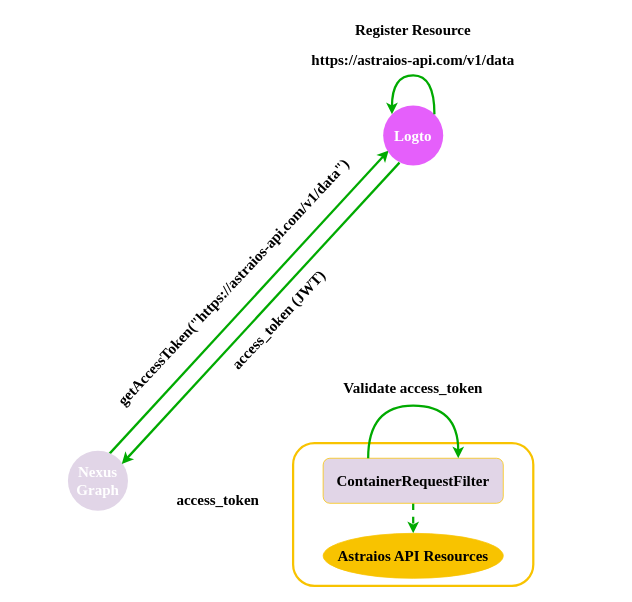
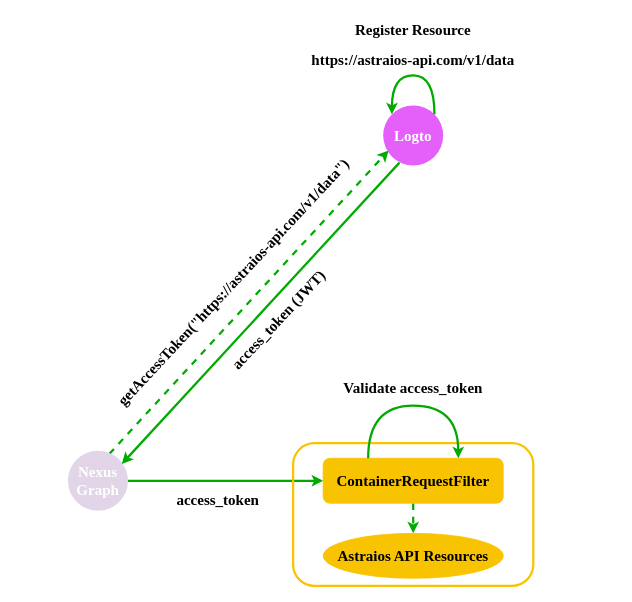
edge "Nexus Graph" -> "Logto": style solid -> dashed
edge "Nexus Graph" -> "ContainerRequestFilter": added
node "ContainerRequestFilter": fillcolor #e1d5e7 -> #f8c300
